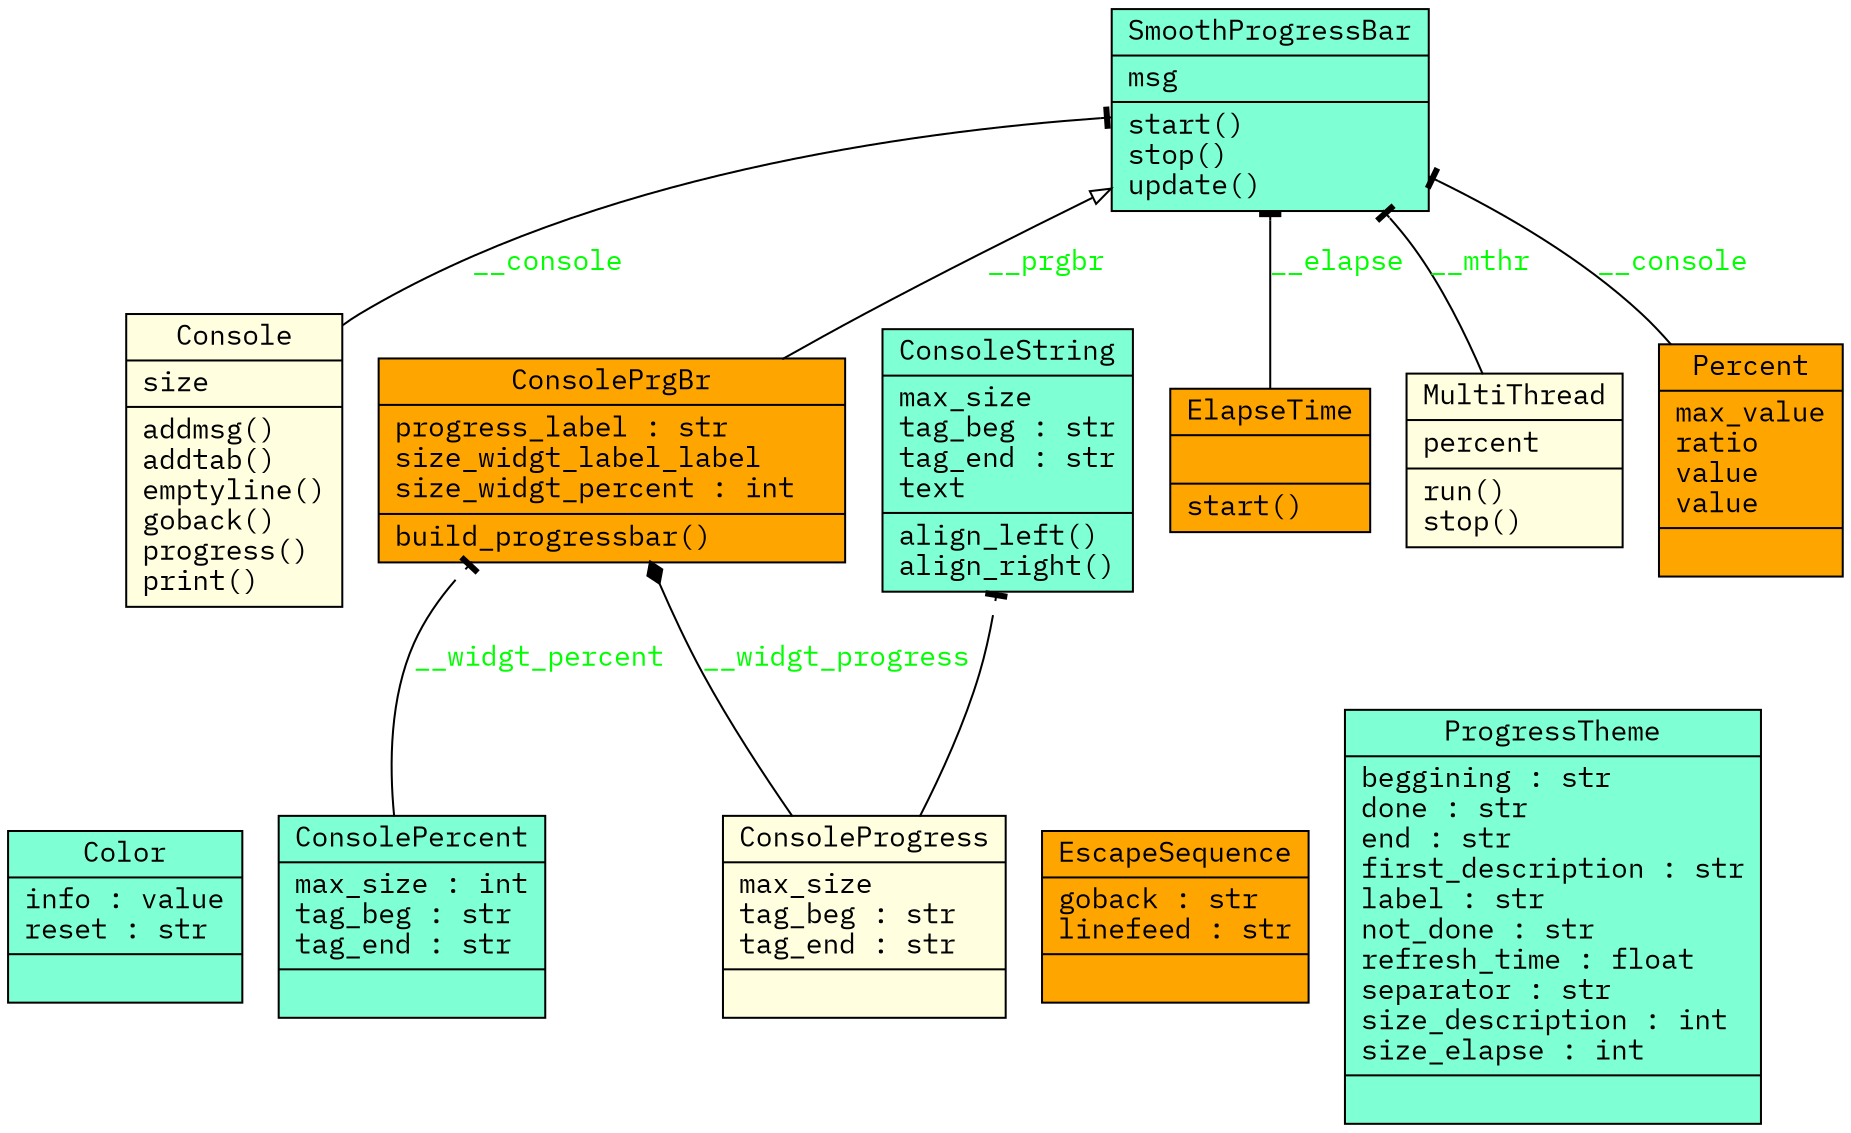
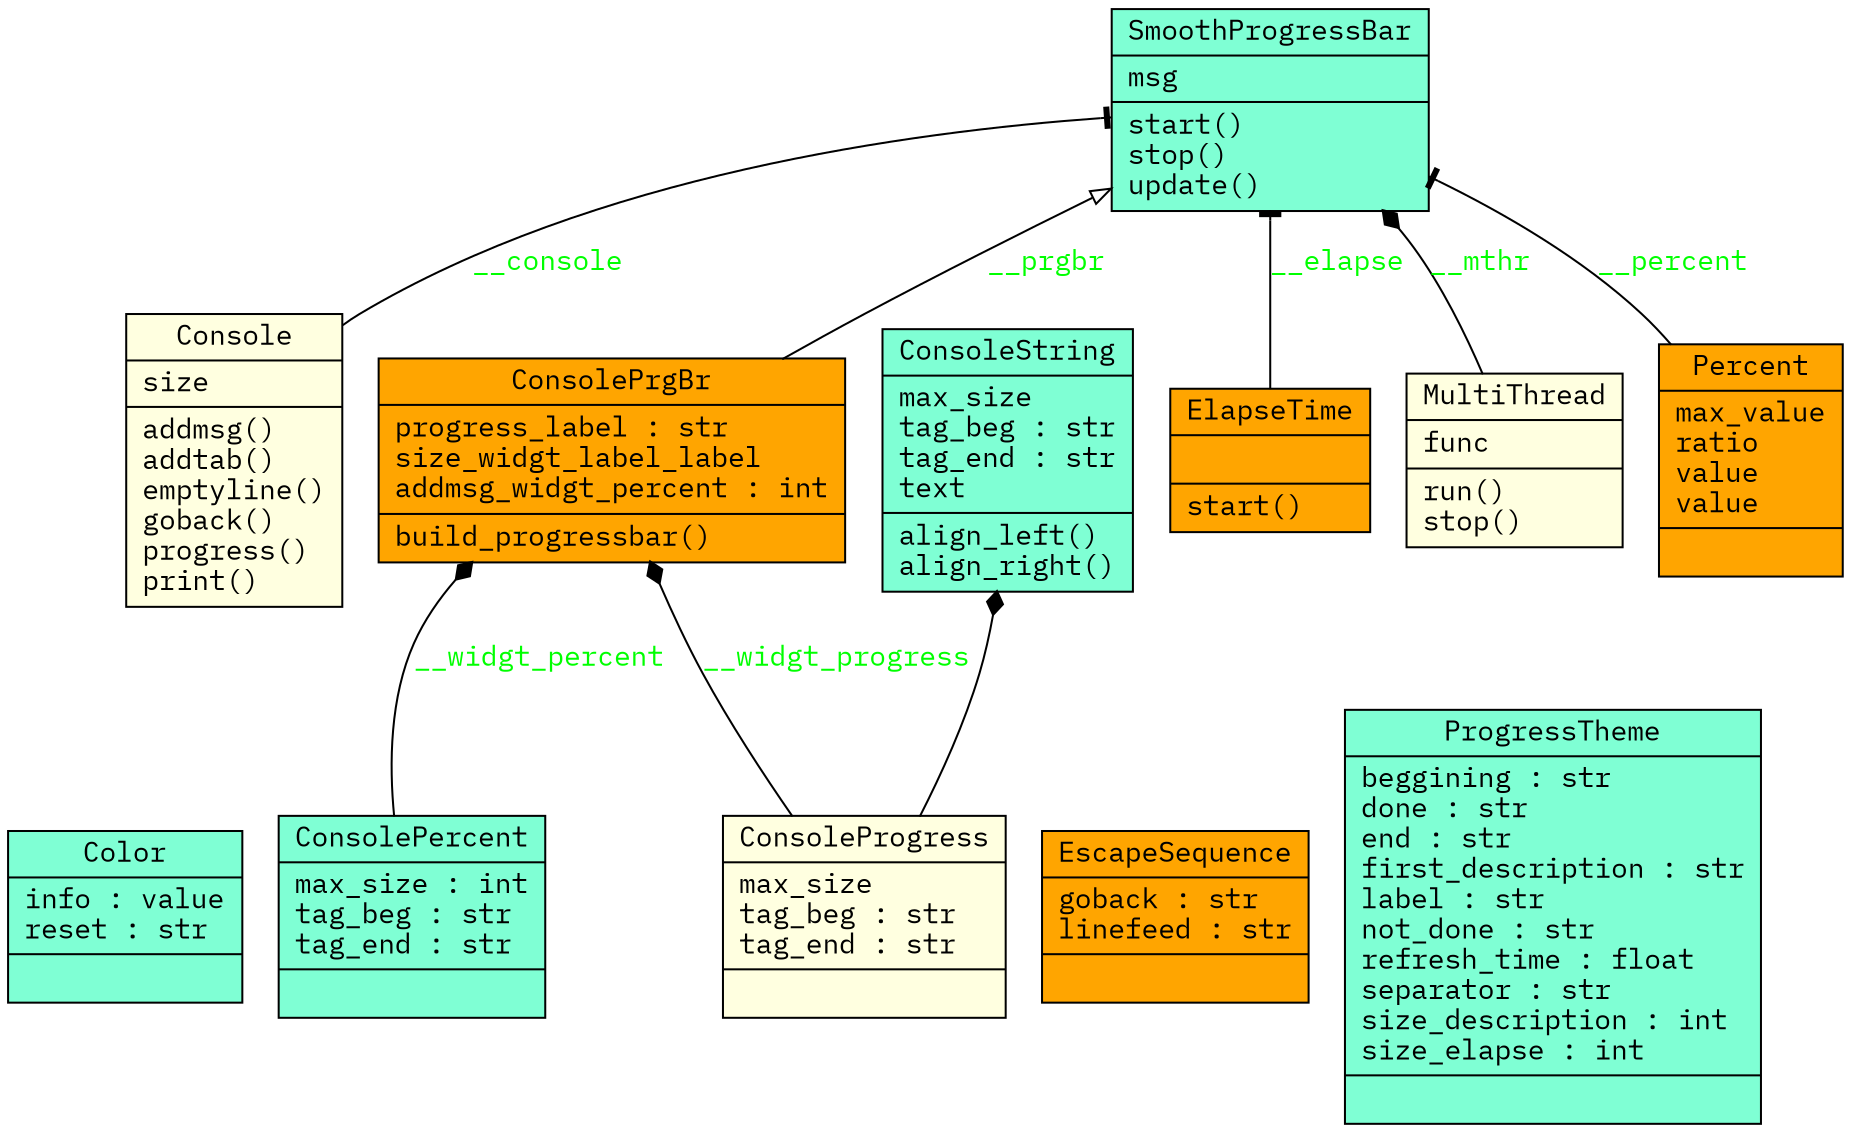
edge "Percent" -> "SmoothProgressBar": label "__console" -> "__percent"
edge "MultiThread" -> "SmoothProgressBar": arrowhead tee -> diamond
node "MultiThread": text "percent" -> "func"
node "ConsolePrgBr": text "size_widgt_percent : int" -> "addmsg_widgt_percent : int"
edge "ConsolePercent" -> "ConsolePrgBr": arrowhead tee -> diamond
edge "ConsoleProgress" -> "ConsoleString": arrowhead tee -> diamond
